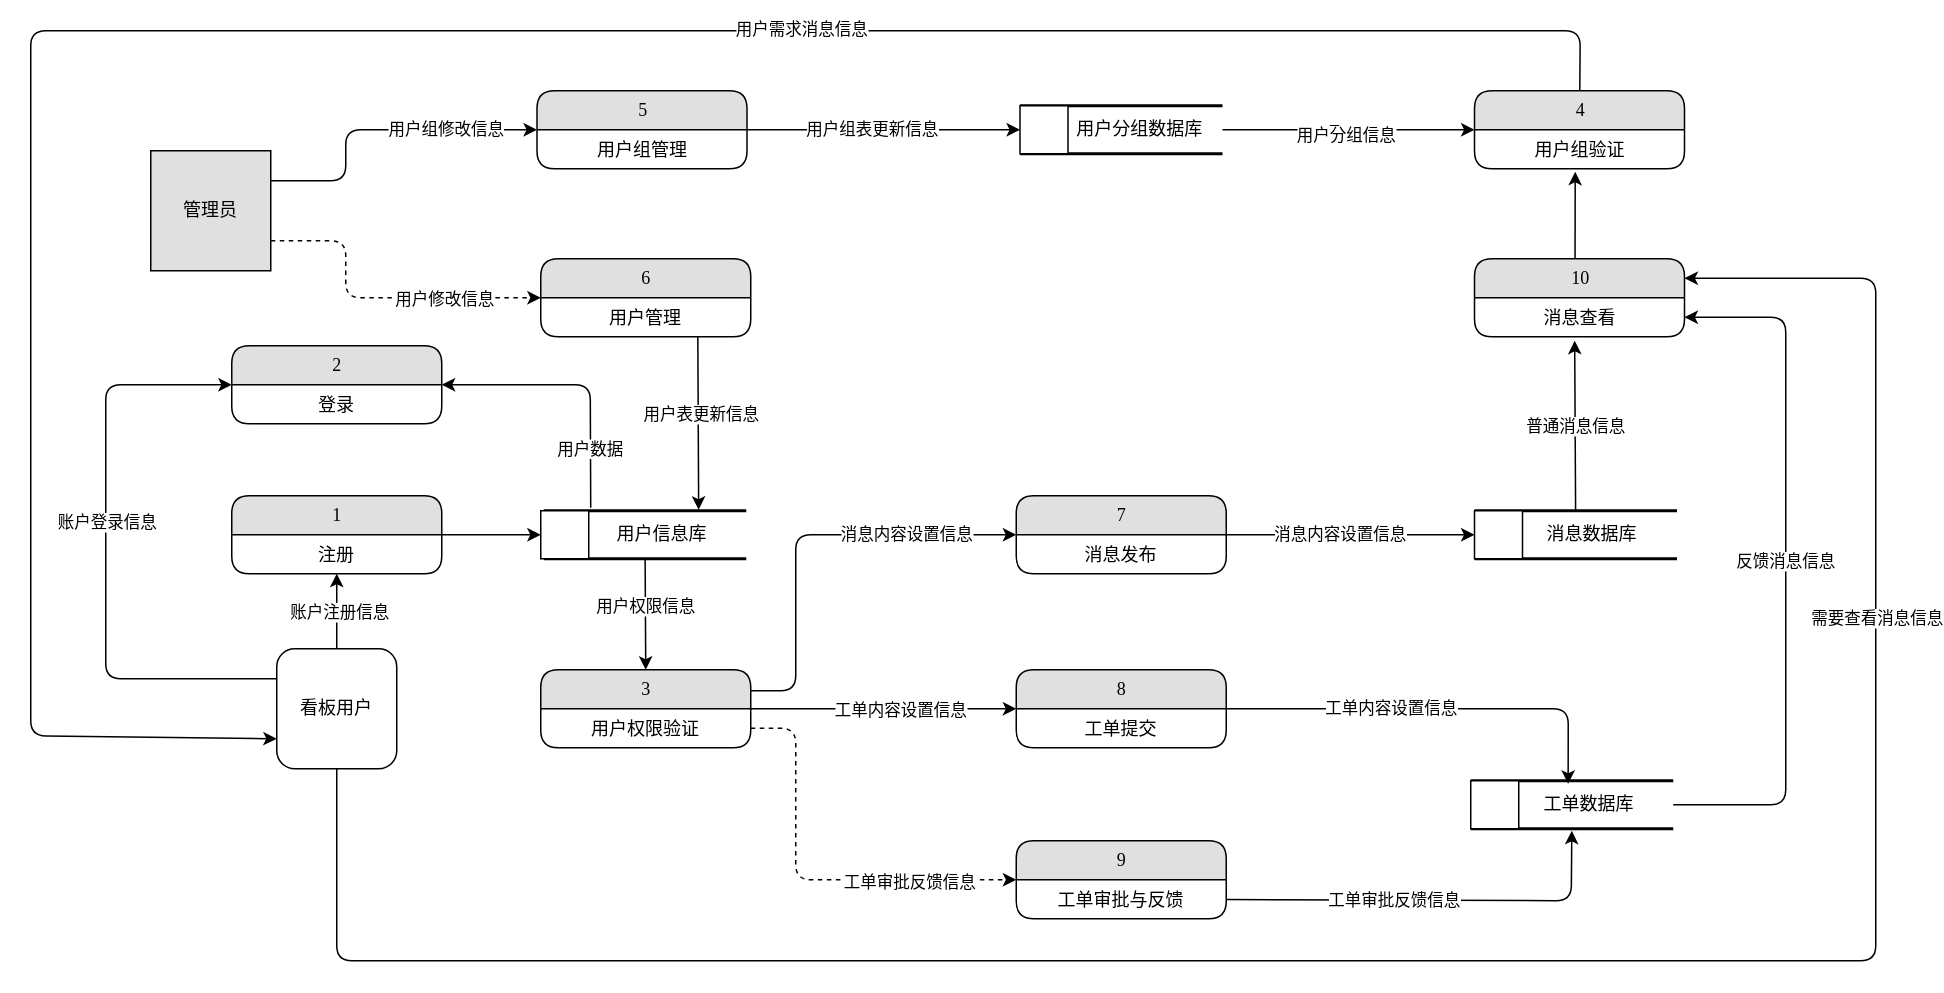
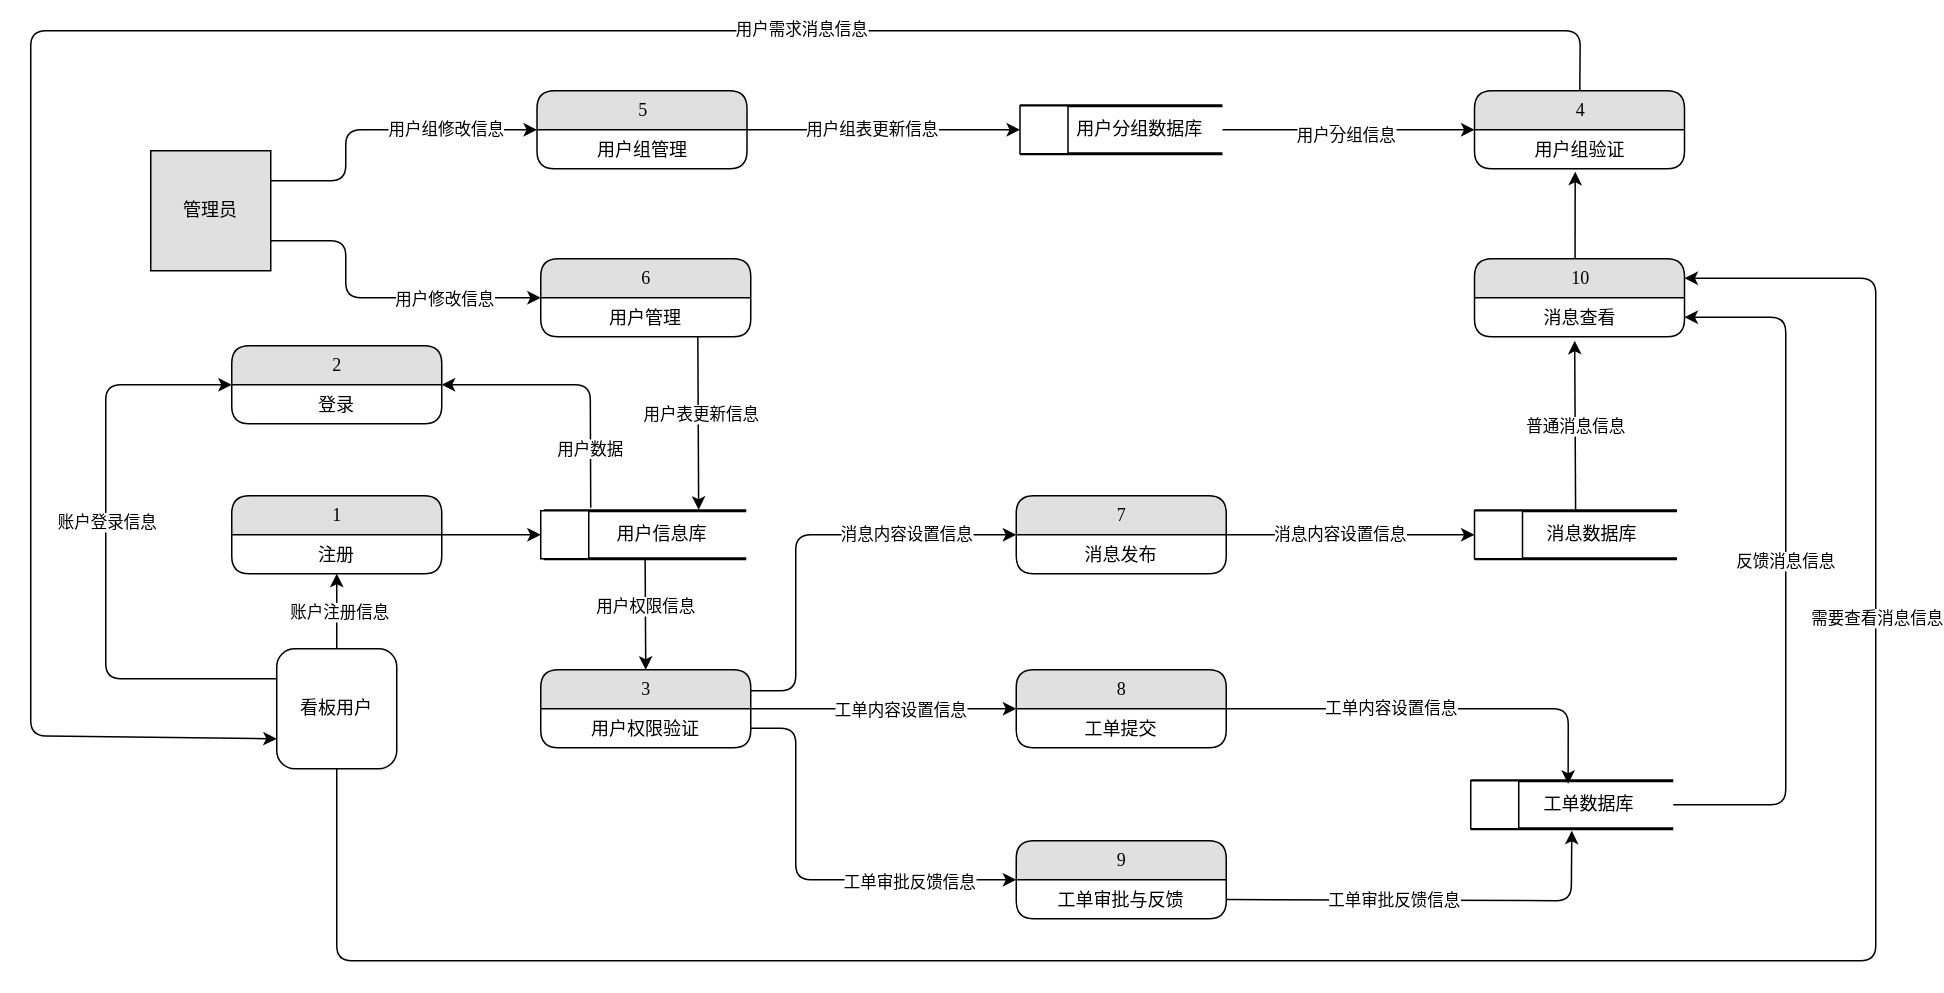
edge "管理员" -> "6": style dashed -> solid
edge "用户权限验证" -> "9": style dashed -> solid
